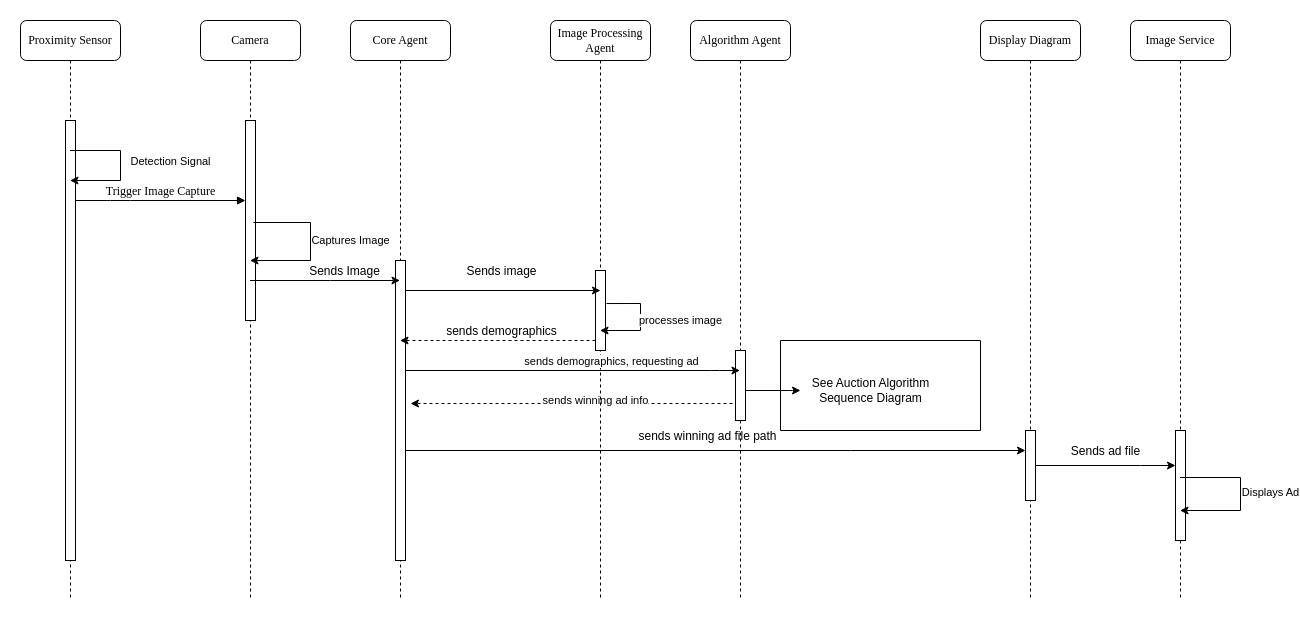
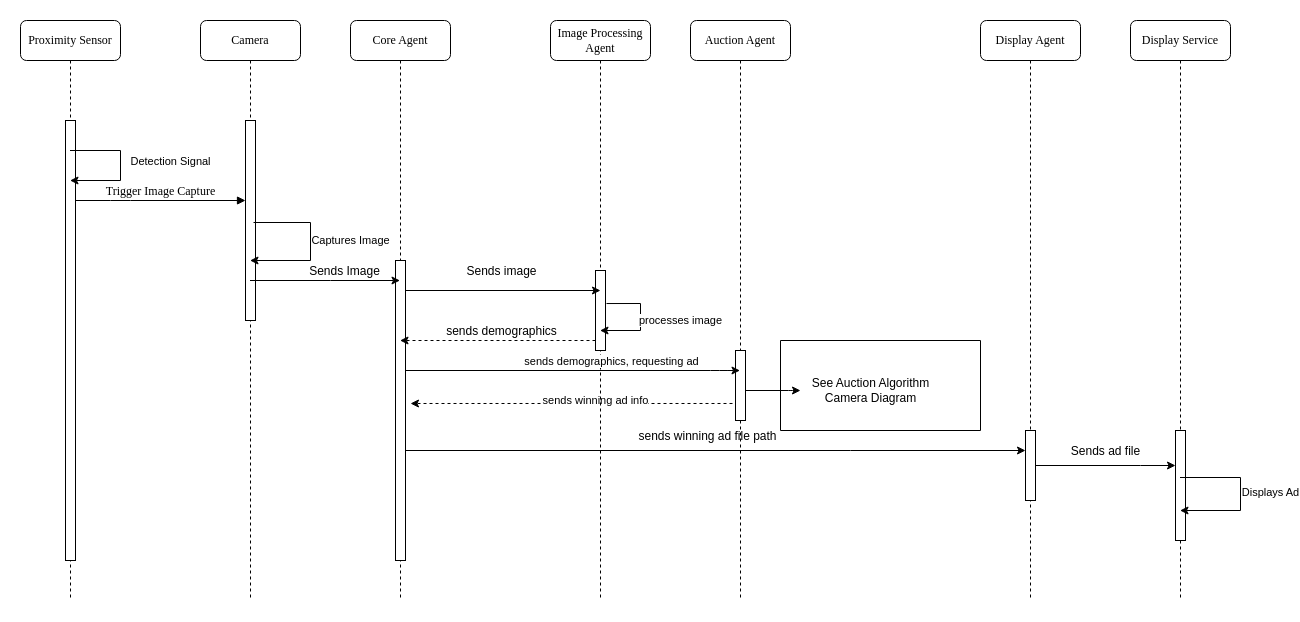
node "Algorithm Agent": label "Algorithm Agent" -> "Auction Agent"
node "Display Diagram": label "Display Diagram" -> "Display Agent"
node "Image Service": label "Image Service" -> "Display Service"
node "See Auction Algorithm Sequence Diagram": label "See Auction Algorithm Sequence Diagram" -> "See Auction Algorithm Camera Diagram"
